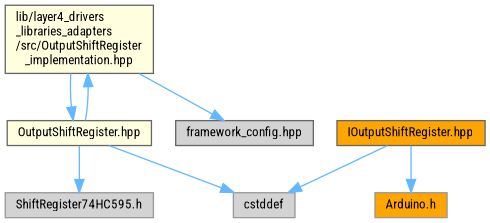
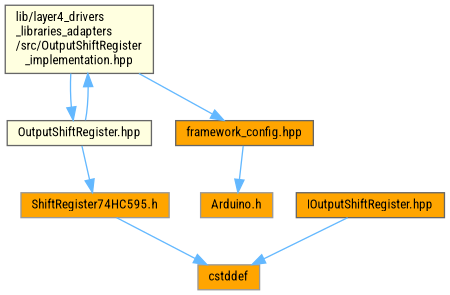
node "framework_config.hpp": fillcolor lightgrey -> orange
edge "IOutputShiftRegister.hpp" -> "Arduino.h": now "framework_config.hpp" -> "Arduino.h"
edge "OutputShiftRegister.hpp" -> "cstddef": now "ShiftRegister74HC595.h" -> "cstddef"
node "ShiftRegister74HC595.h": fillcolor lightgrey -> orange
node "cstddef": fillcolor lightgrey -> orange
